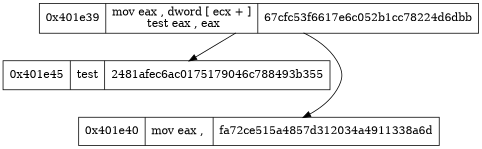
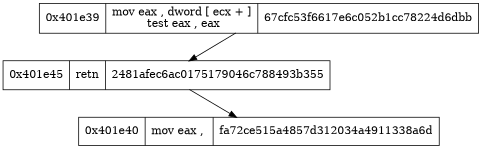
edge "0x401e39" -> "0x401e40": now "0x401e45" -> "0x401e40"
node "0x401e45": text "test" -> "retn"
